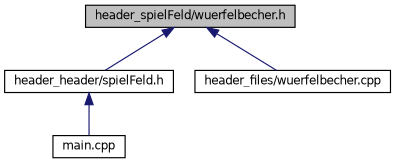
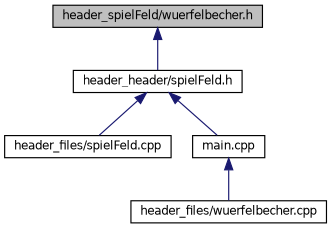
edge "header_files/wuerfelbecher.cpp" -> "header_spielFeld/wuerfelbecher.h": now "header_files/wuerfelbecher.cpp" -> "main.cpp"
node "header_files/spielFeld.cpp": added
